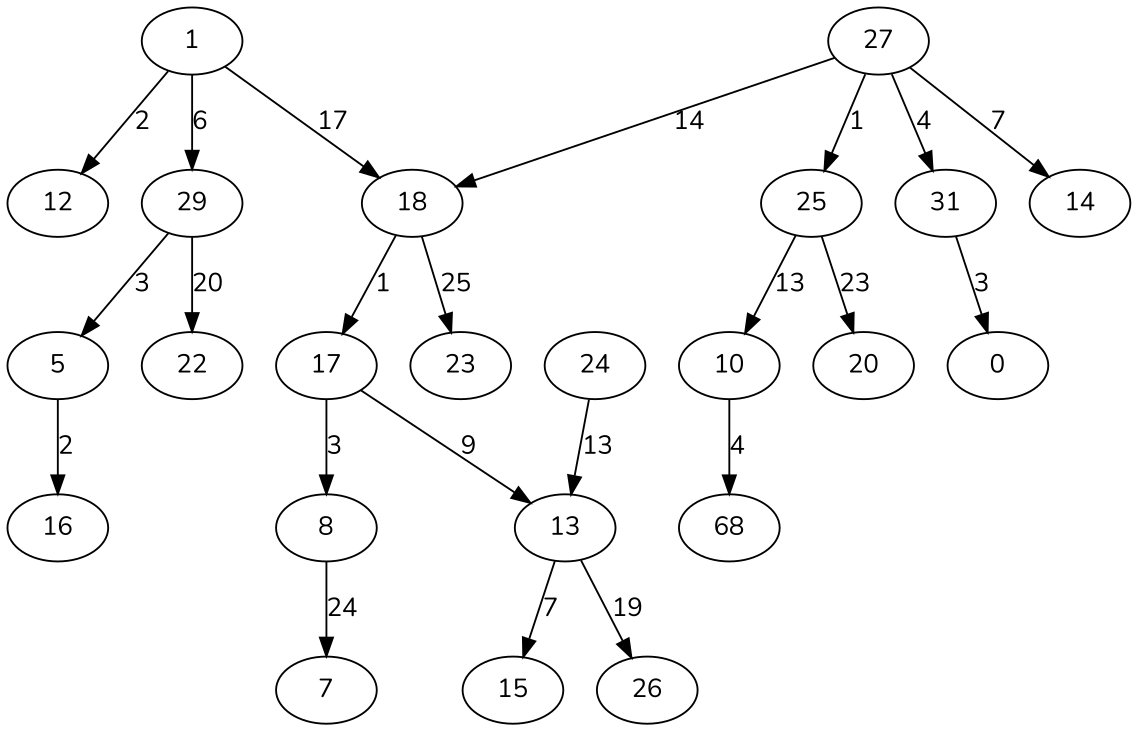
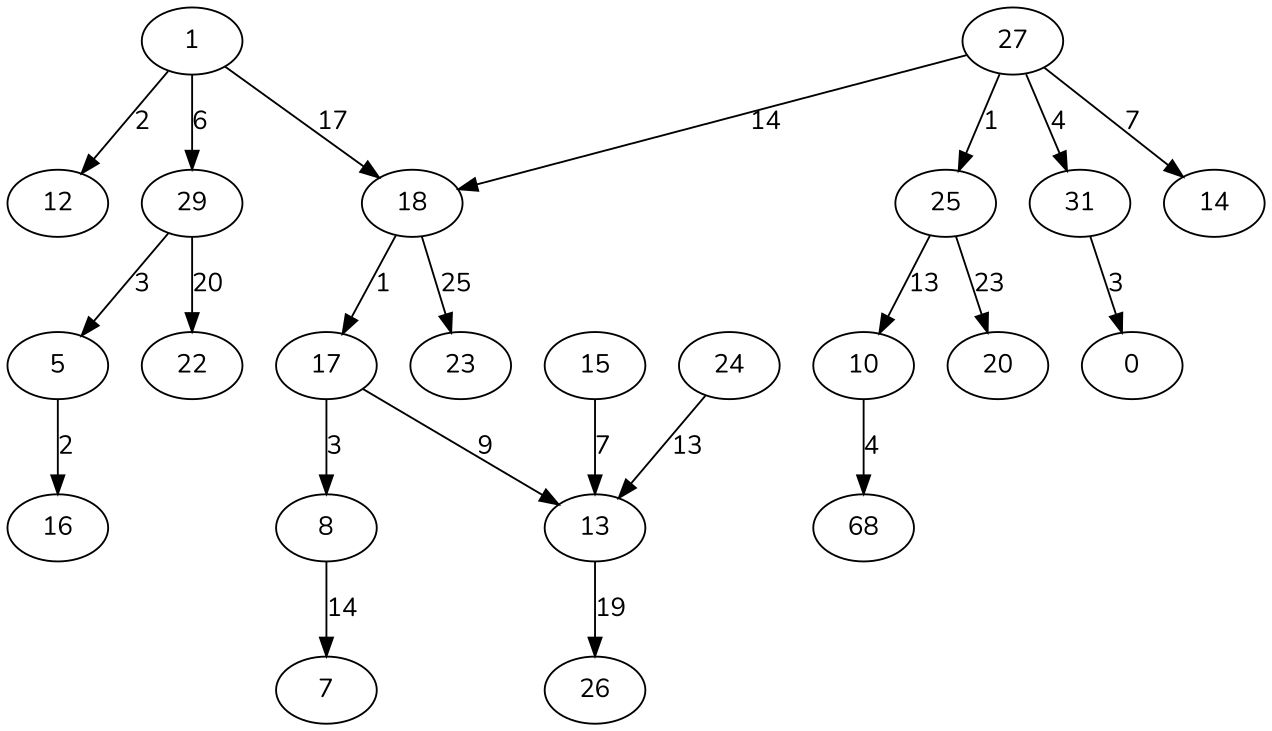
edge "13" -> "15": reversed
edge "8" -> "7": label "24" -> "14"
